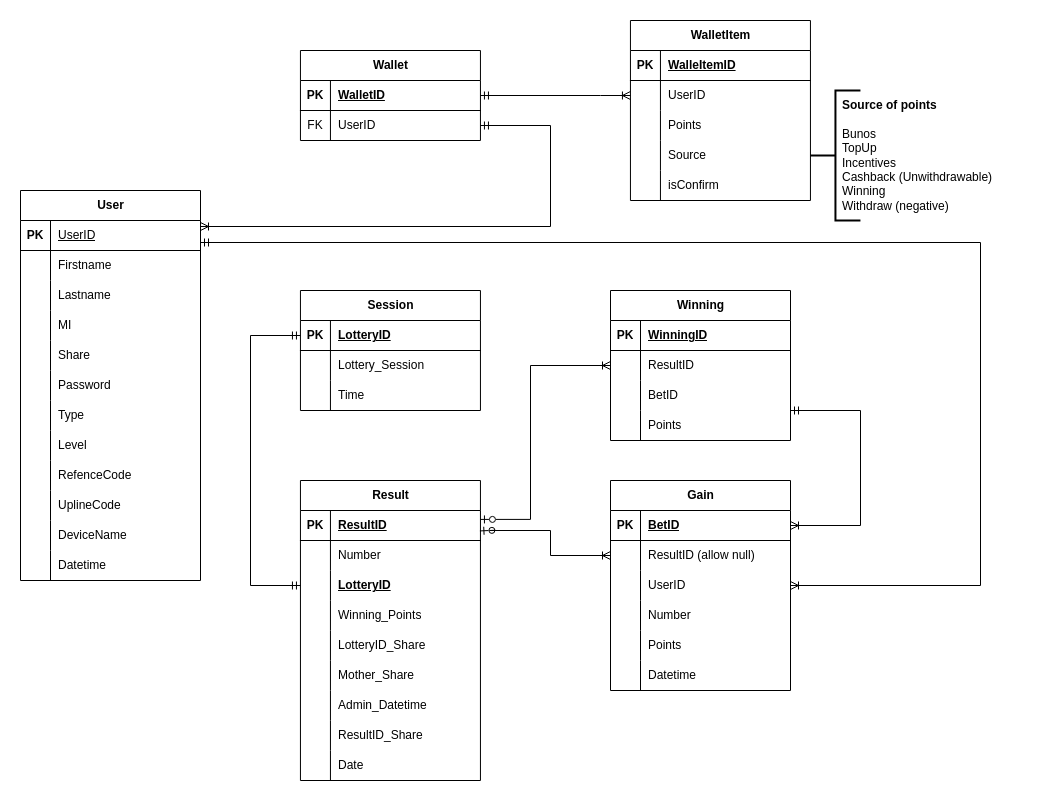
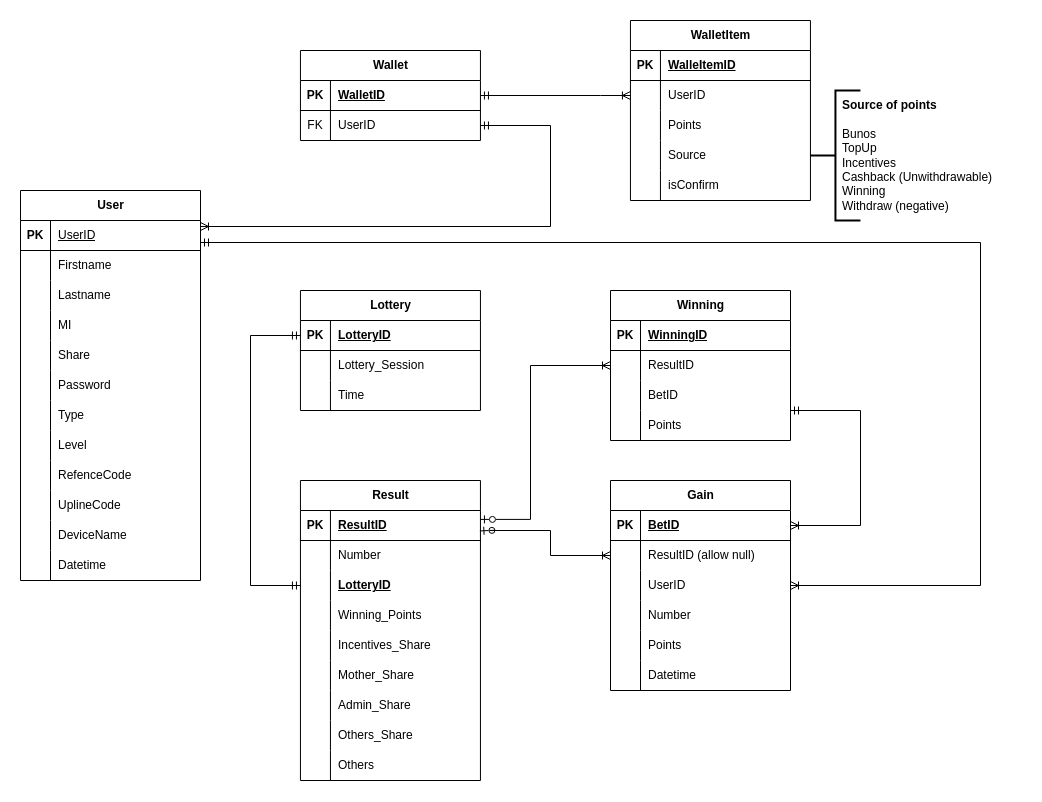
node "Session": label "Session" -> "Lottery"
node "LotteryID_Share": label "LotteryID_Share" -> "Incentives_Share"
node "Admin_Datetime": label "Admin_Datetime" -> "Admin_Share"
node "ResultID_Share": label "ResultID_Share" -> "Others_Share"
node "Date": label "Date" -> "Others"
